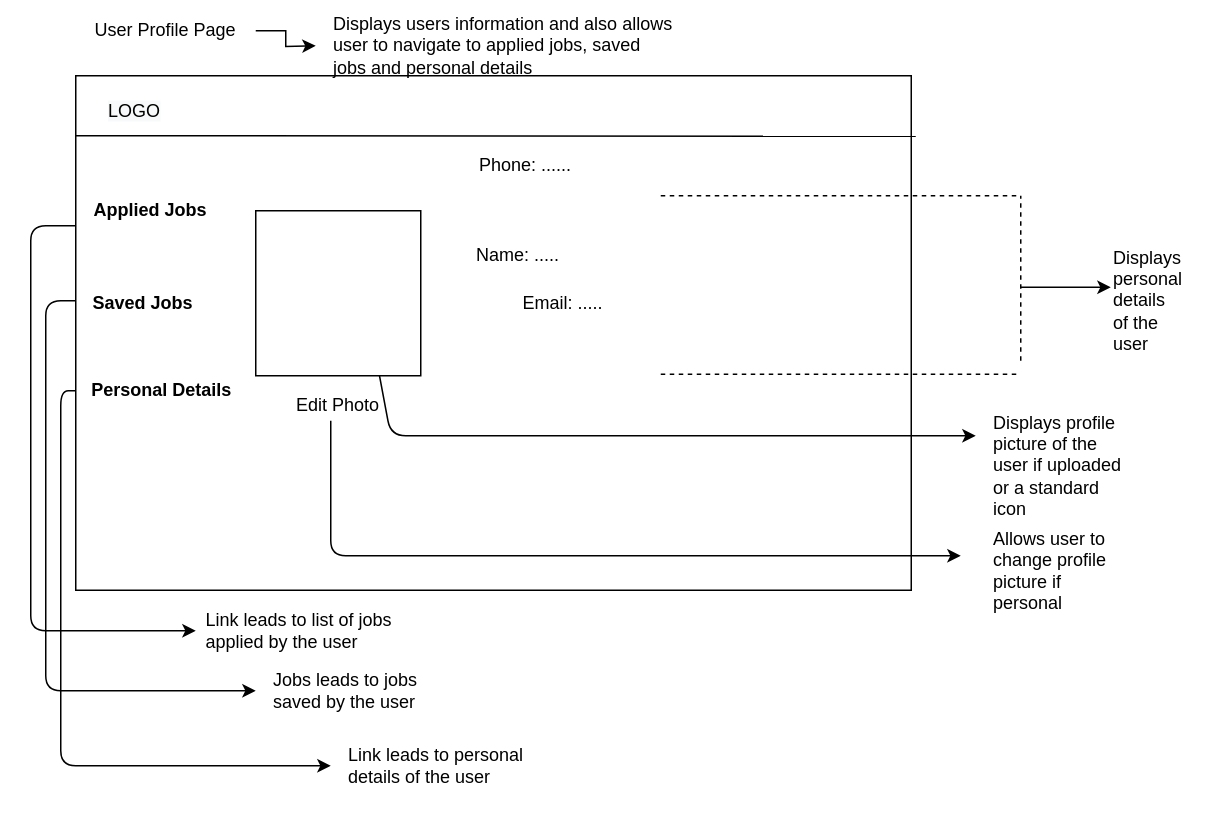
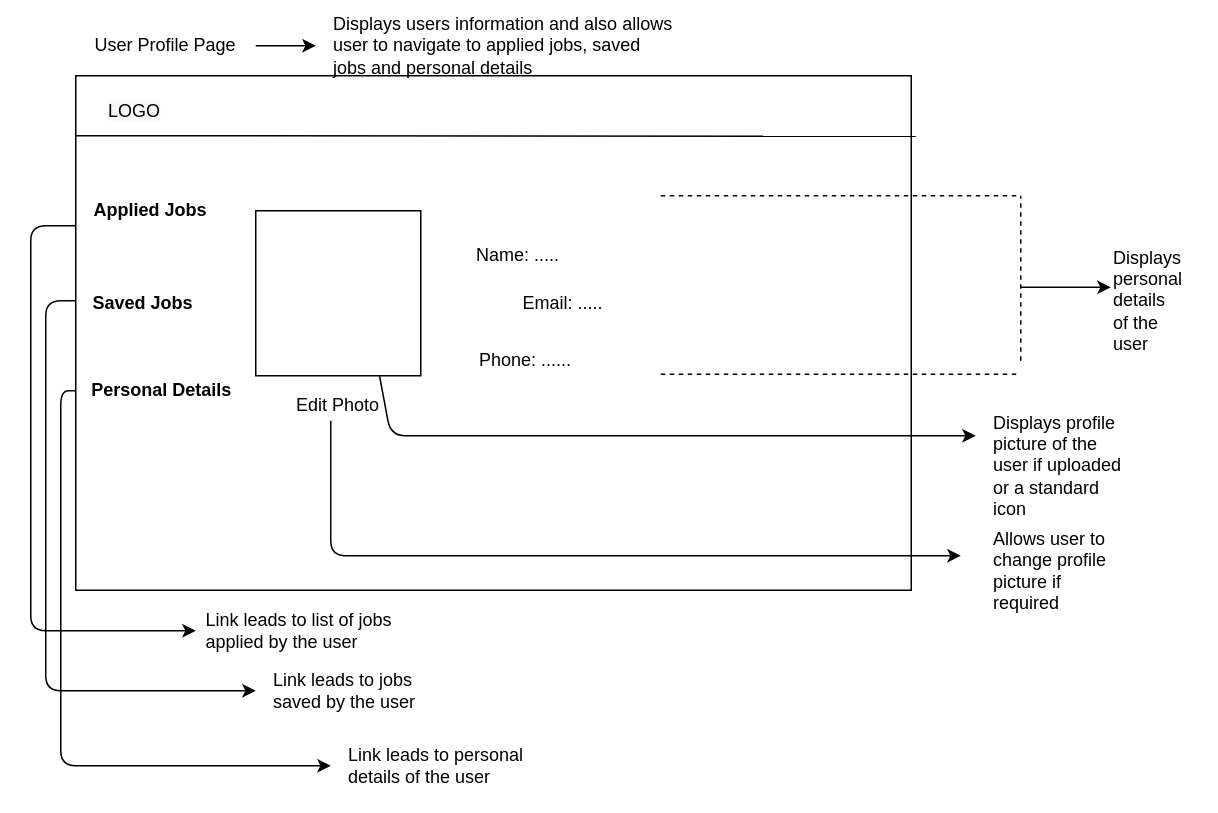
node "User Profile Page": moved (166, 31) -> (166, 46)
node "Phone: ......": moved (525, 166) -> (525, 361)
node "Allows user to change profile picture if personal": label "Allows user to change profile picture if personal" -> "Allows user to change profile picture if required"
node "Jobs leads to jobs saved by the user": label "Jobs leads to jobs saved by the user" -> "Link leads to jobs saved by the user"
